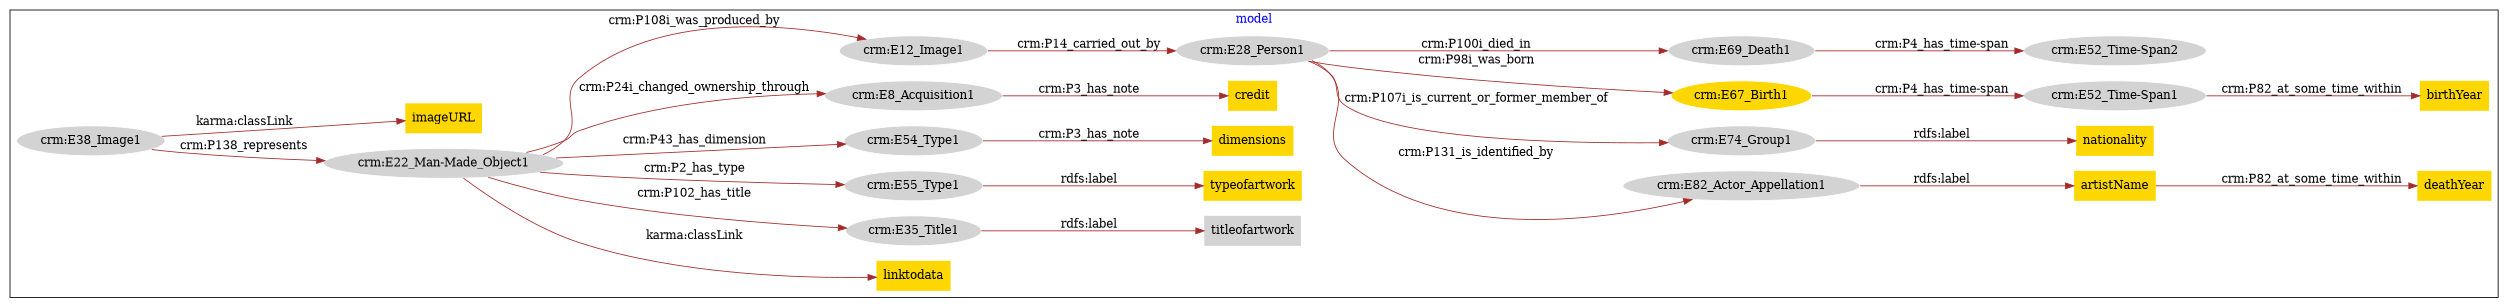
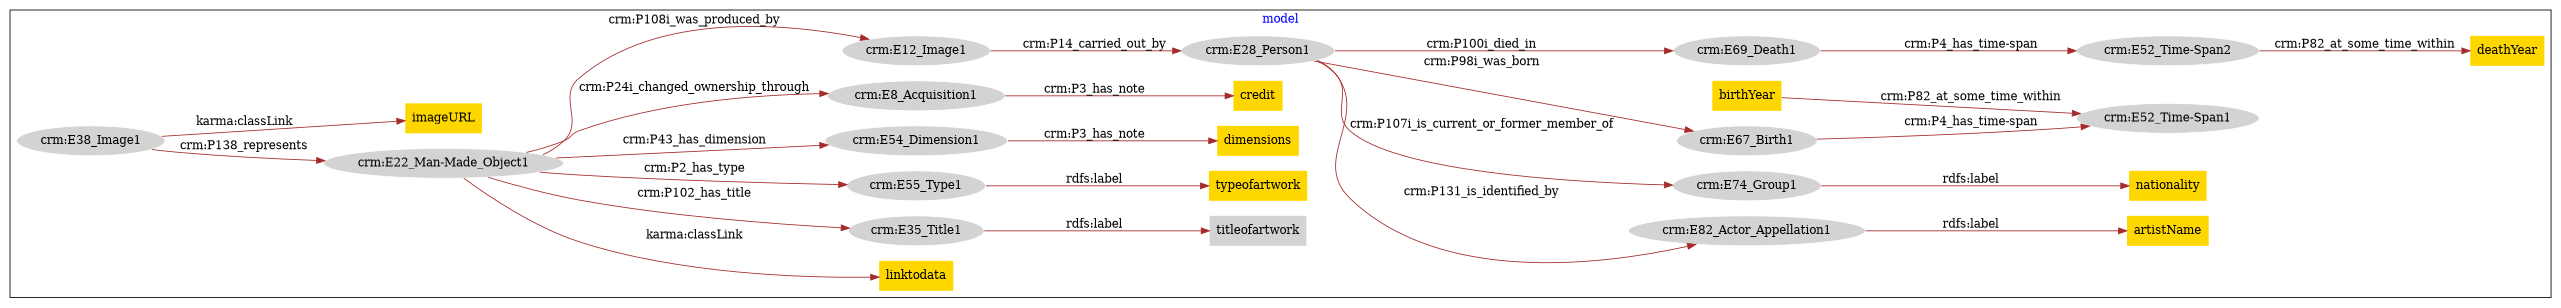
node "crm:E67_Birth1": fillcolor gold -> lightgray
edge "crm:E52_Time-Span1" -> "birthYear": reversed
node "crm:E54_Type1": label "crm:E54_Type1" -> "crm:E54_Dimension1"
edge "artistName" -> "deathYear": now "crm:E52_Time-Span2" -> "deathYear"
